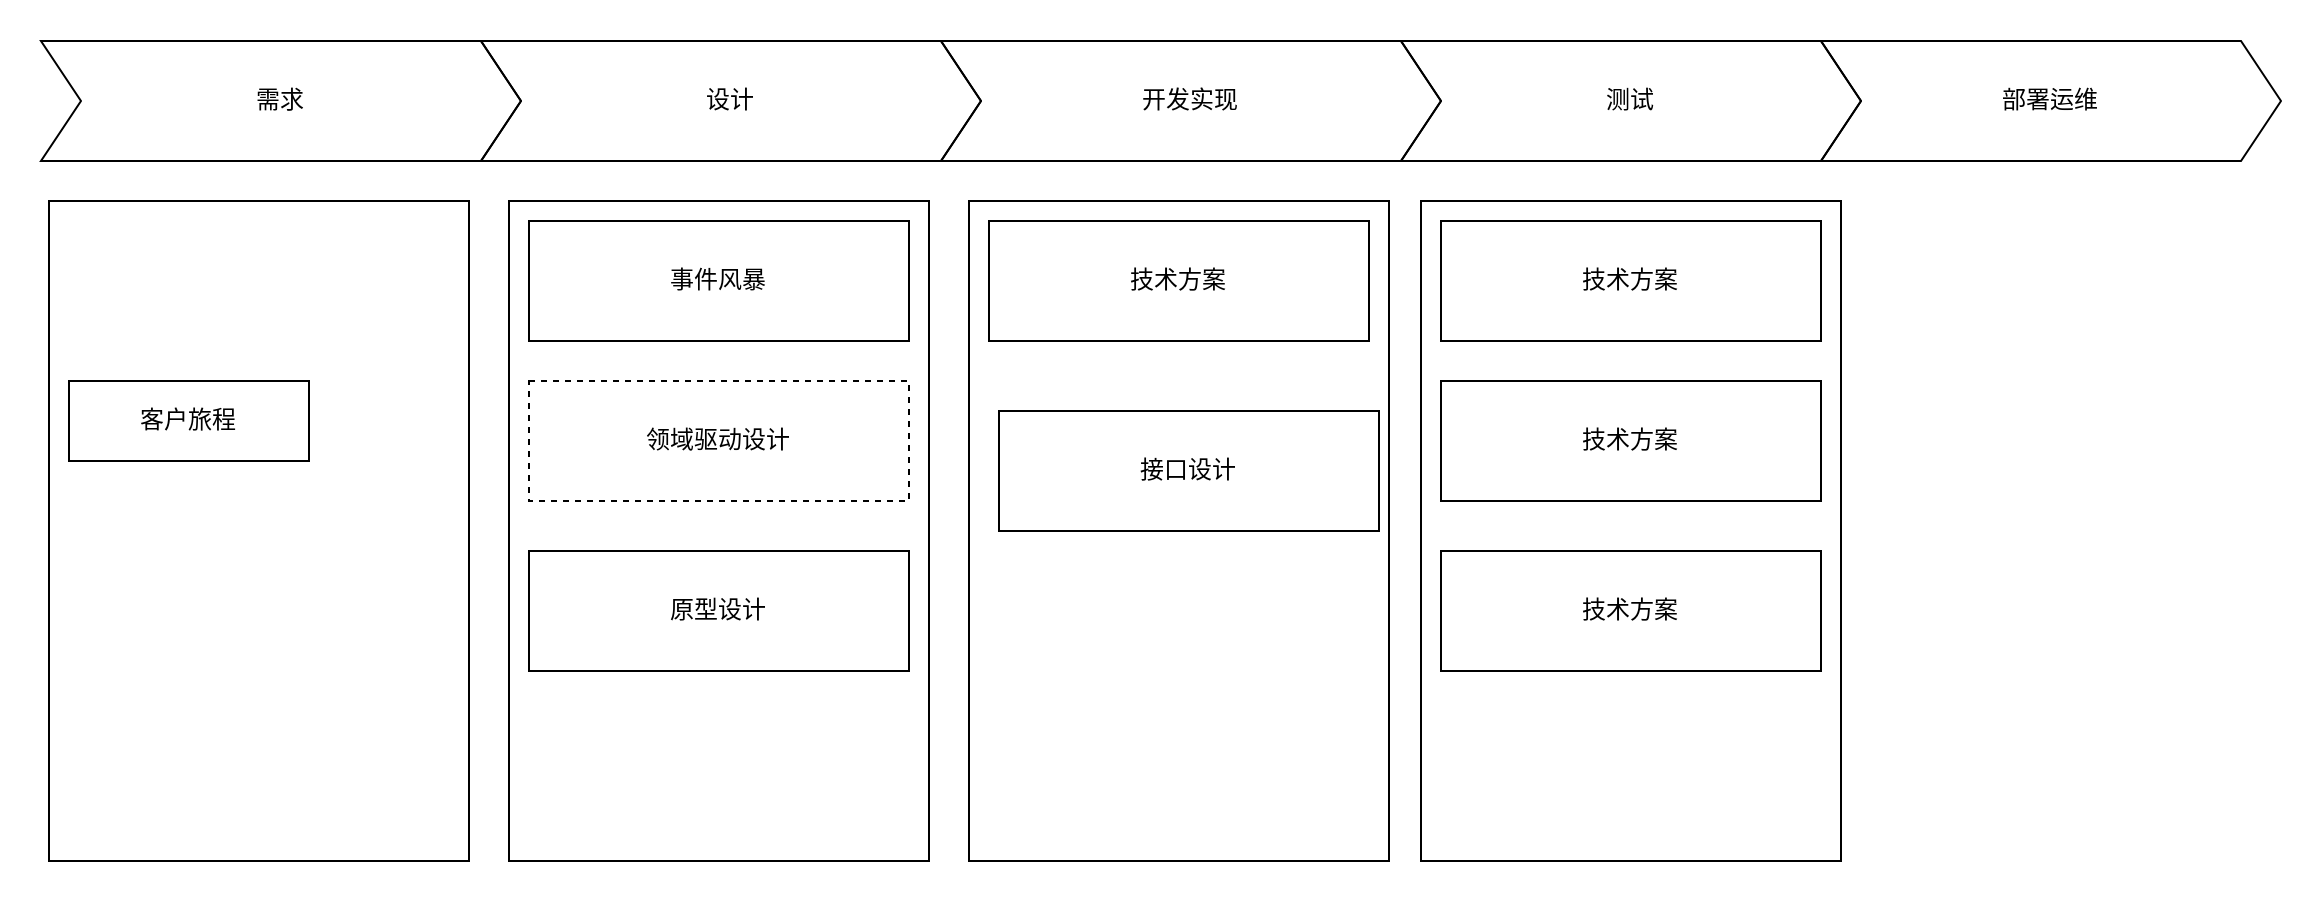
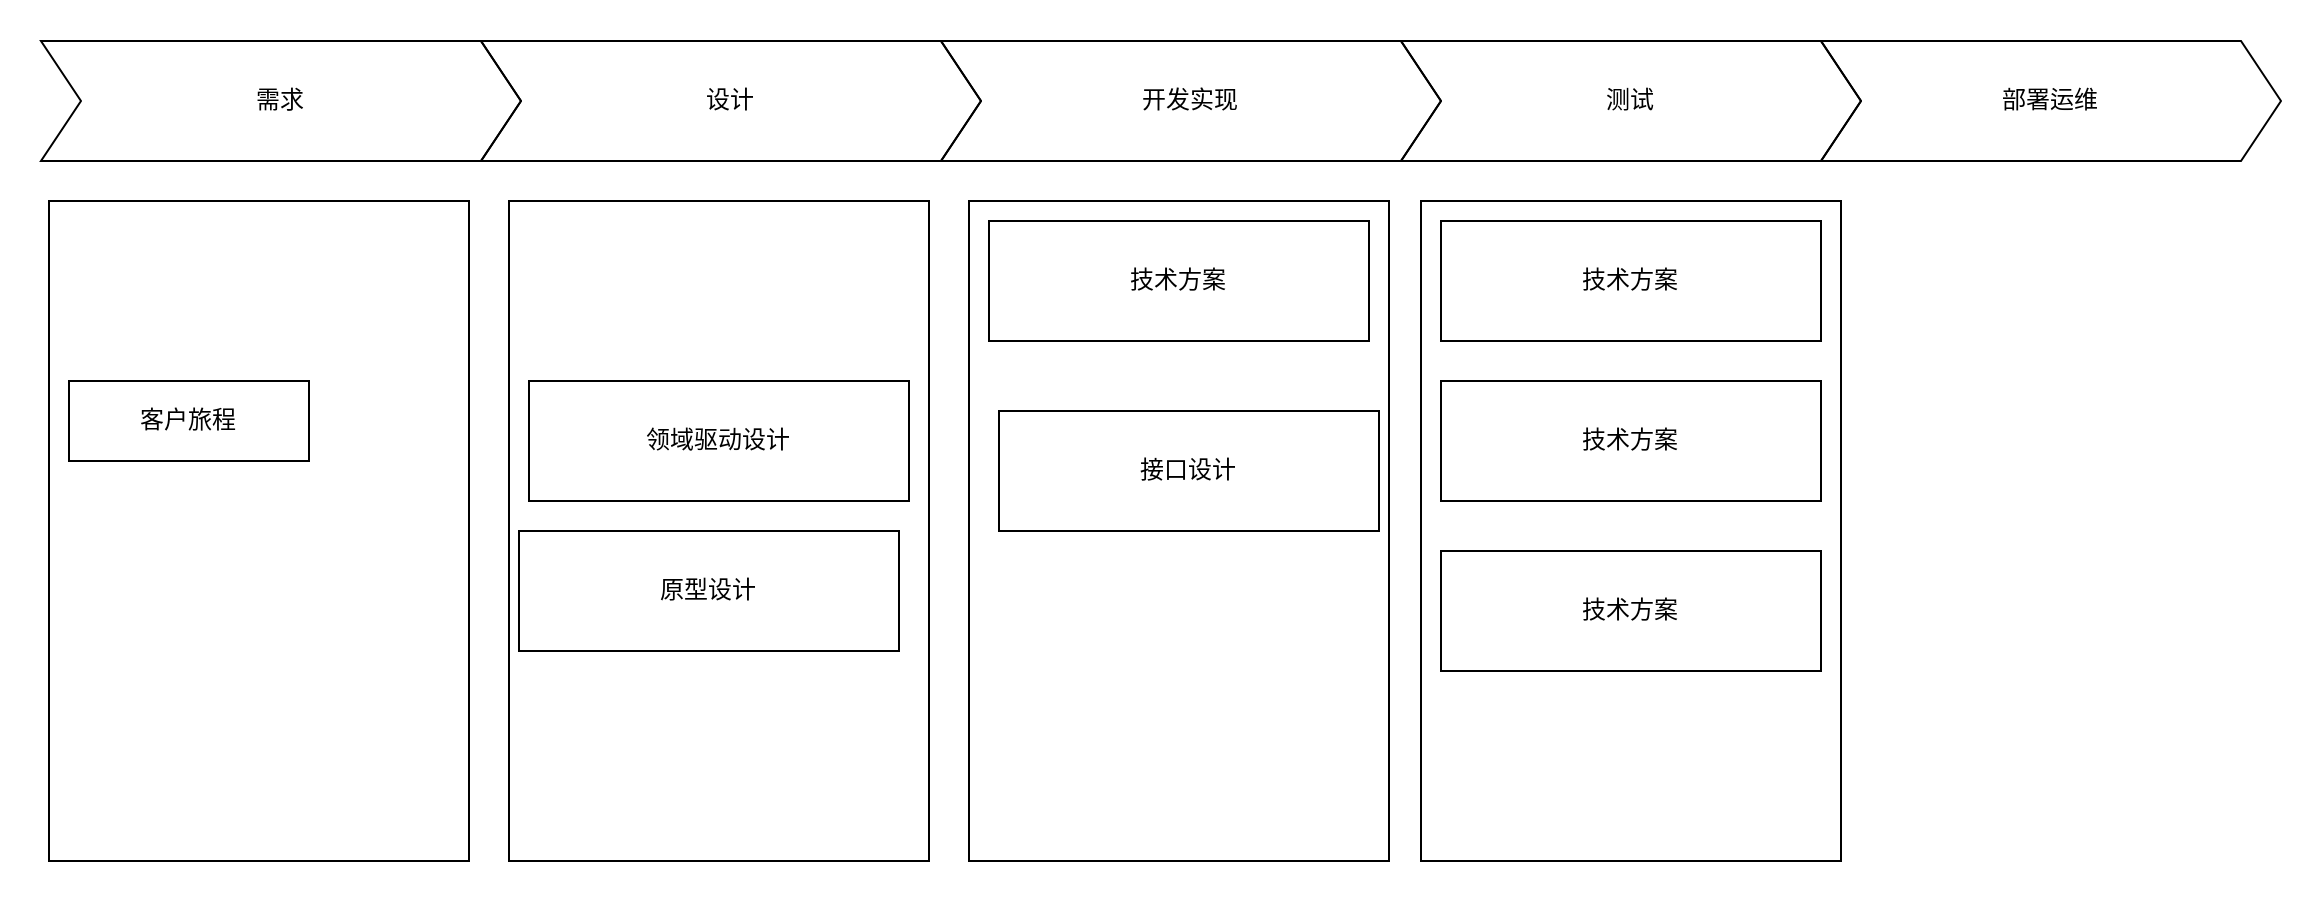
node "事件风暴": removed
node "领域驱动设计": style dashed -> solid
node "原型设计": moved (719, 611) -> (709, 591)
